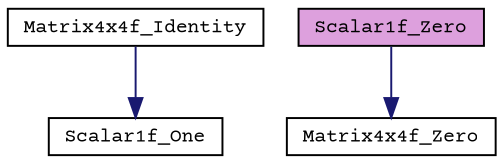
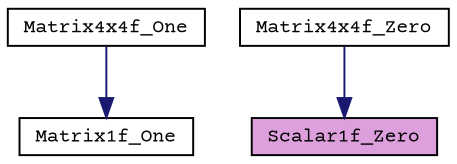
node "Matrix4x4f_Identity": label "Matrix4x4f_Identity" -> "Matrix4x4f_One"
edge "Scalar1f_Zero" -> "Matrix4x4f_Zero": reversed
node "Scalar1f_One": label "Scalar1f_One" -> "Matrix1f_One"
